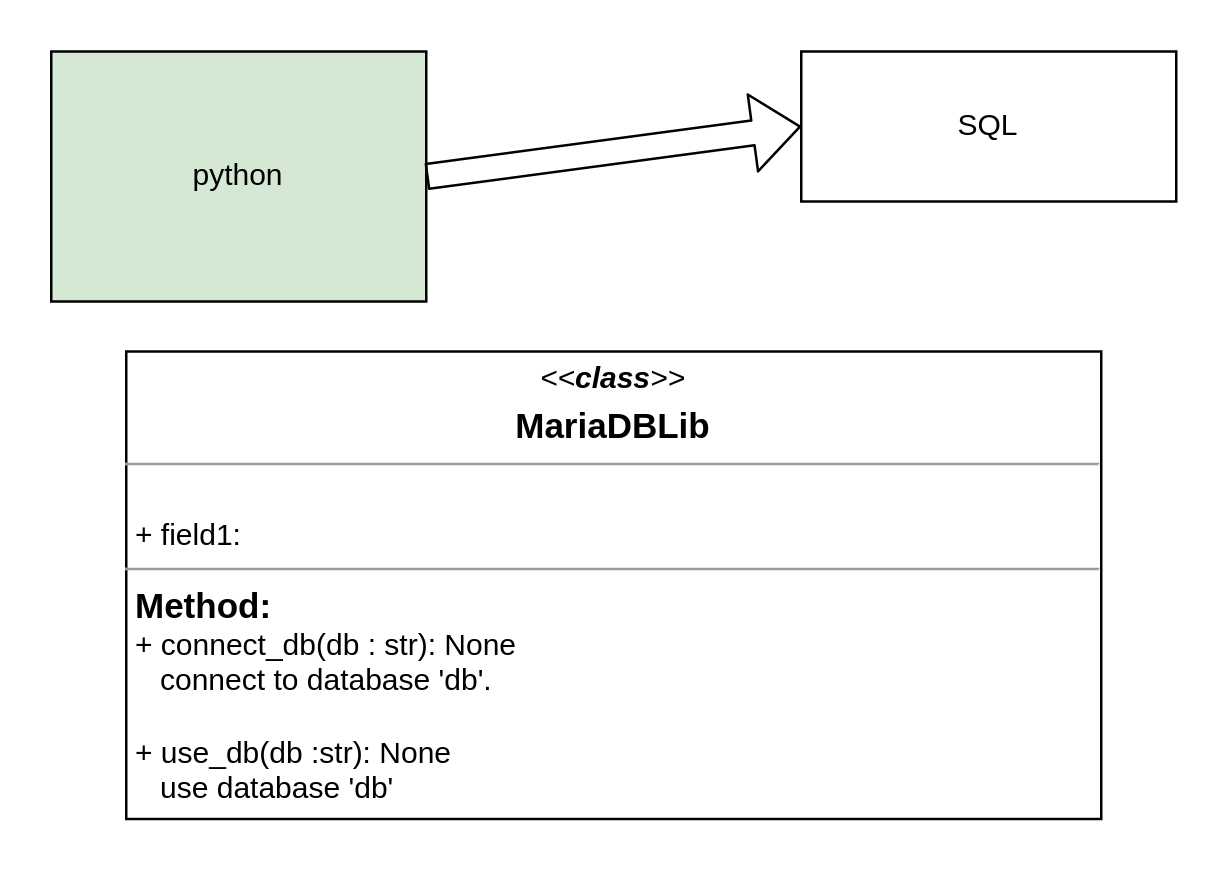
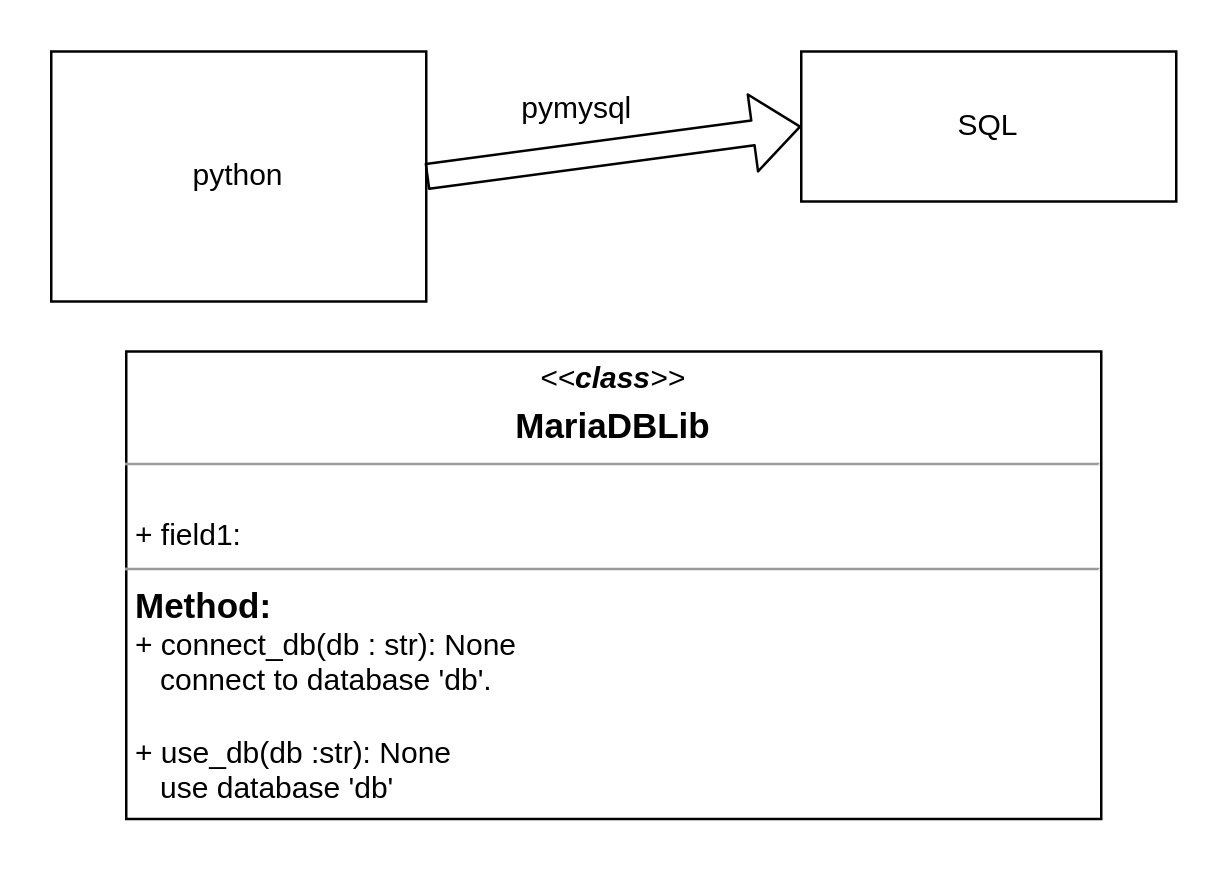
node "pymysql": added
node "python": fillcolor #d5e8d4 -> #ffffff
